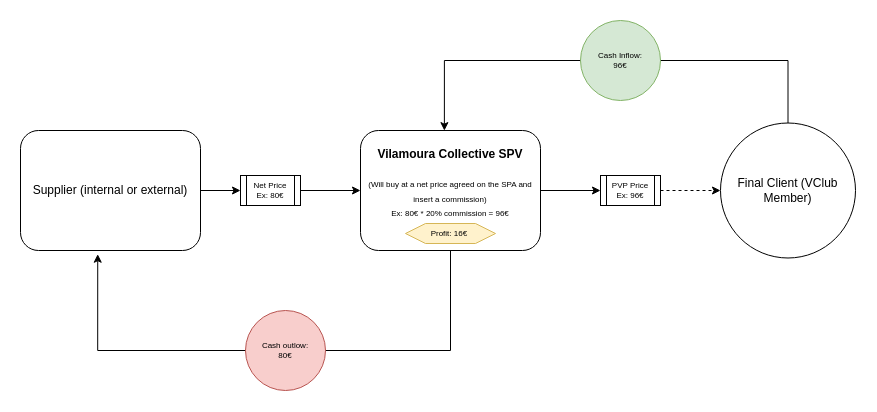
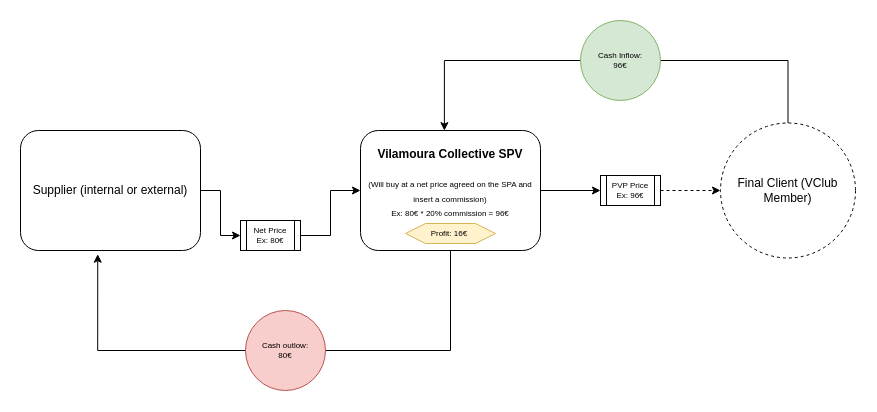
node "Net Price Ex: 80€": moved (271, 191) -> (271, 236)
node "Final Client (VClub Member)": style solid -> dashed
